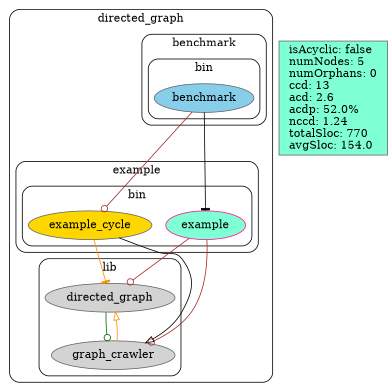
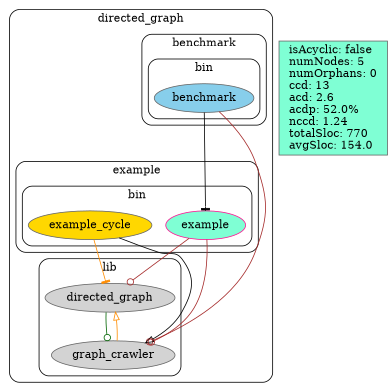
edge "benchmark" -> "example_cycle": now "benchmark" -> "graph_crawler"
